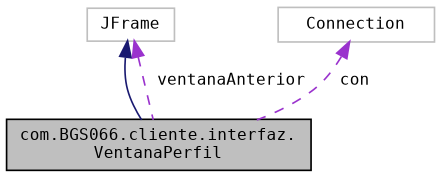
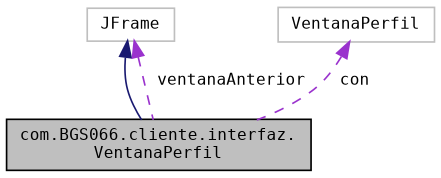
node "Connection": label "Connection" -> "VentanaPerfil"
